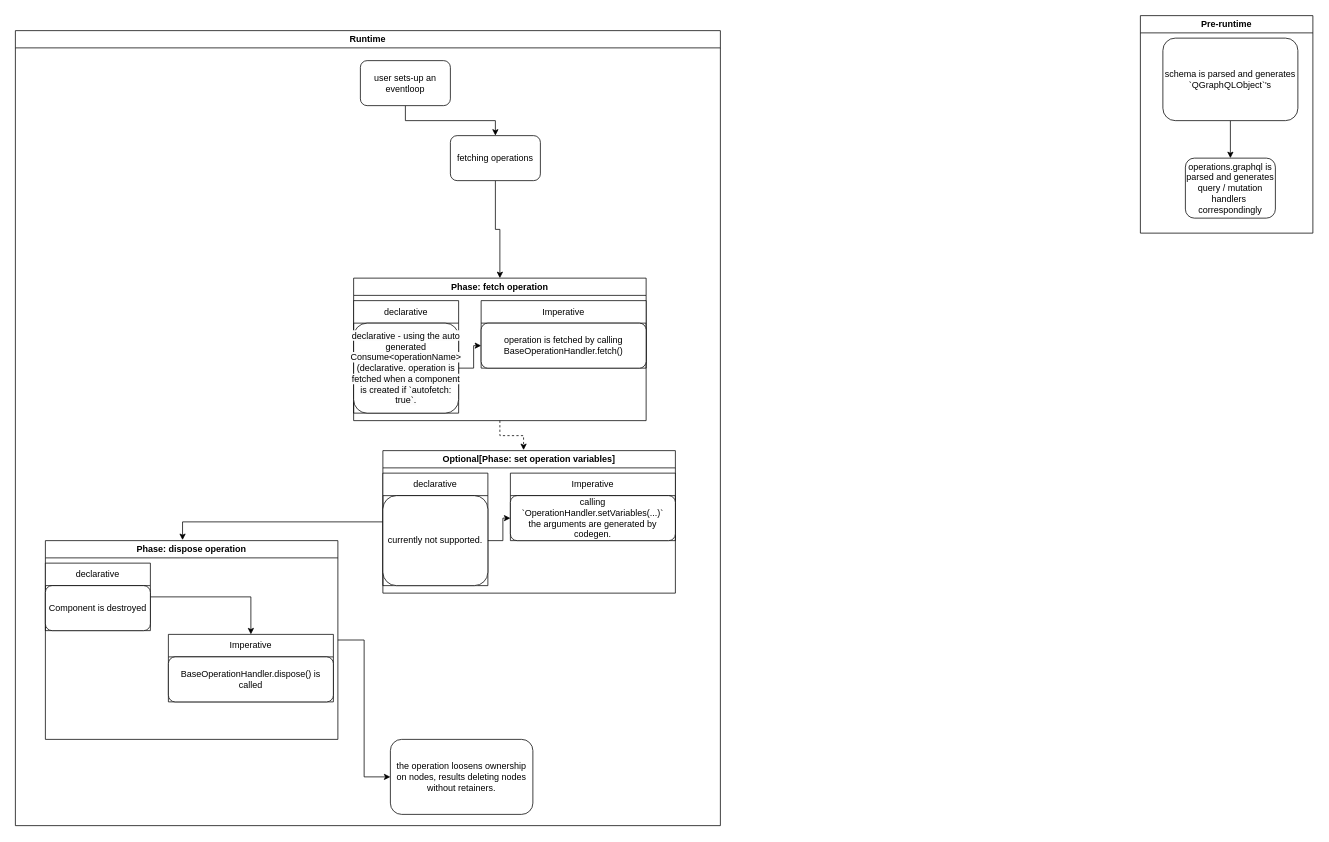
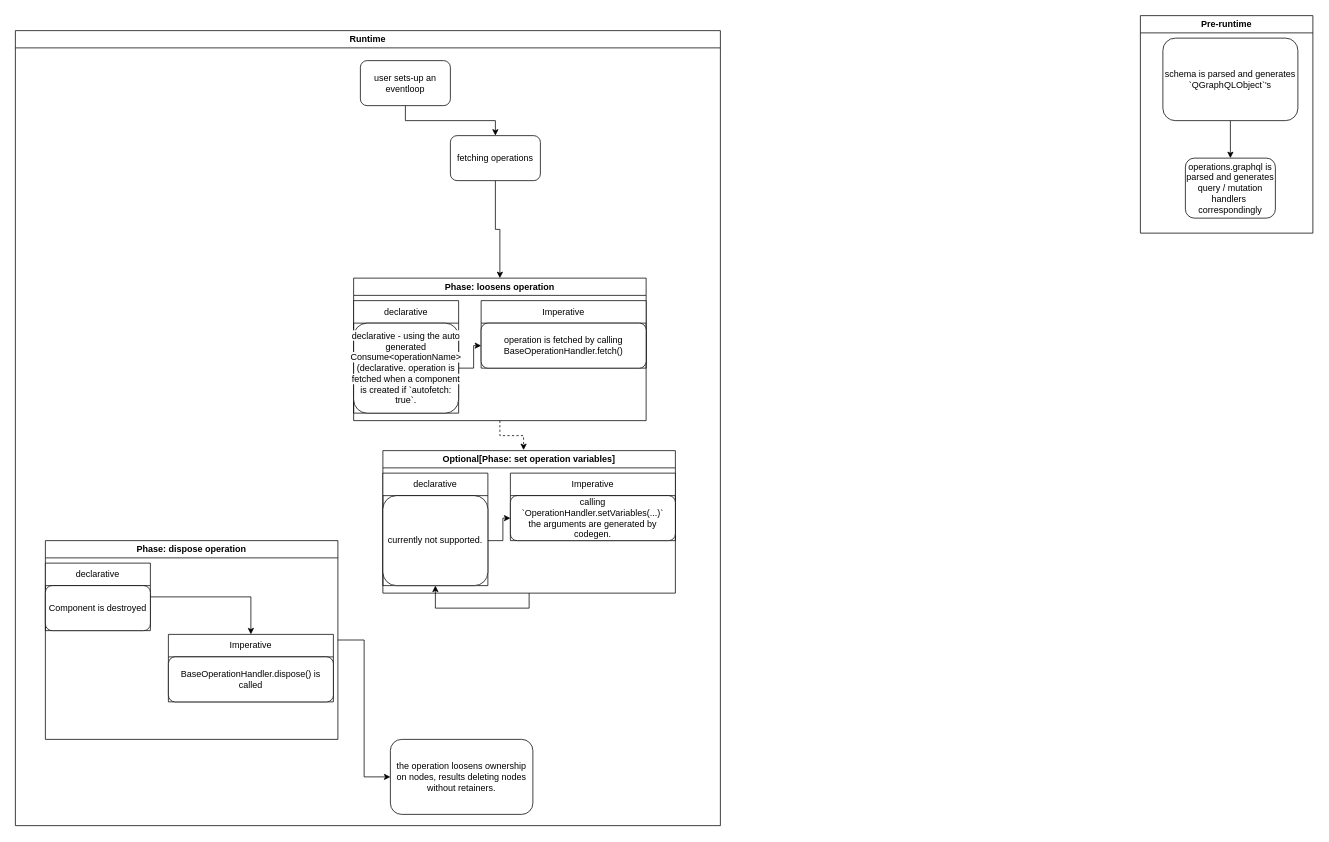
node "Phase: fetch operation": label "Phase: fetch operation" -> "Phase: loosens operation"
edge "Optional[Phase: set operation variables]" -> "Phase: dispose operation": now "Optional[Phase: set operation variables]" -> "currently not supported."
